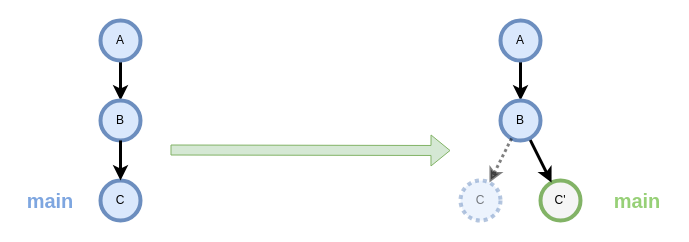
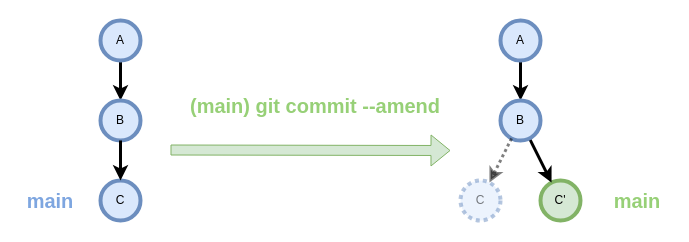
node "(main) git commit --amend": added
node "C'": fillcolor #f5f5f5 -> #d5e8d4
